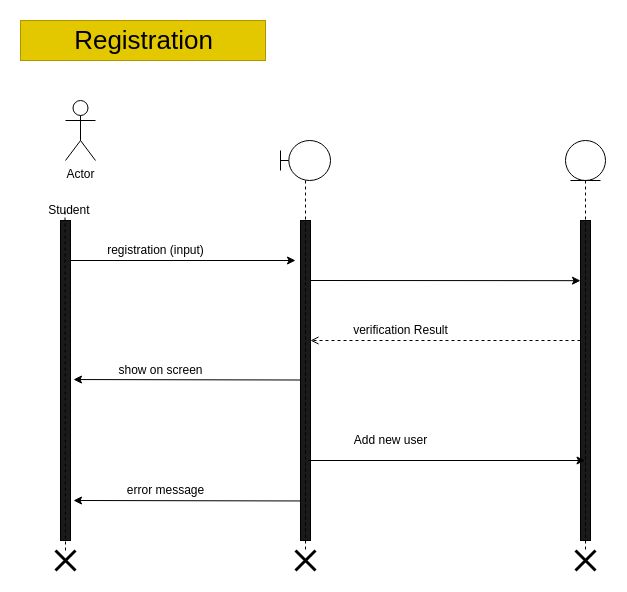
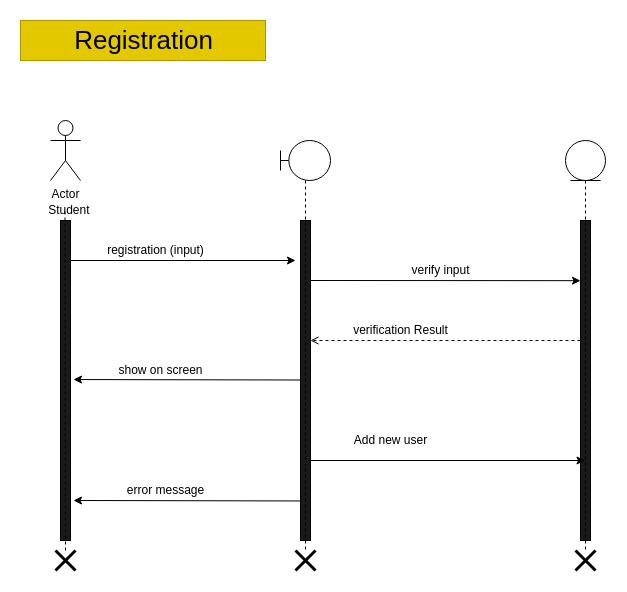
node "Actor": moved (81, 131) -> (66, 151)
node "verify input": added
